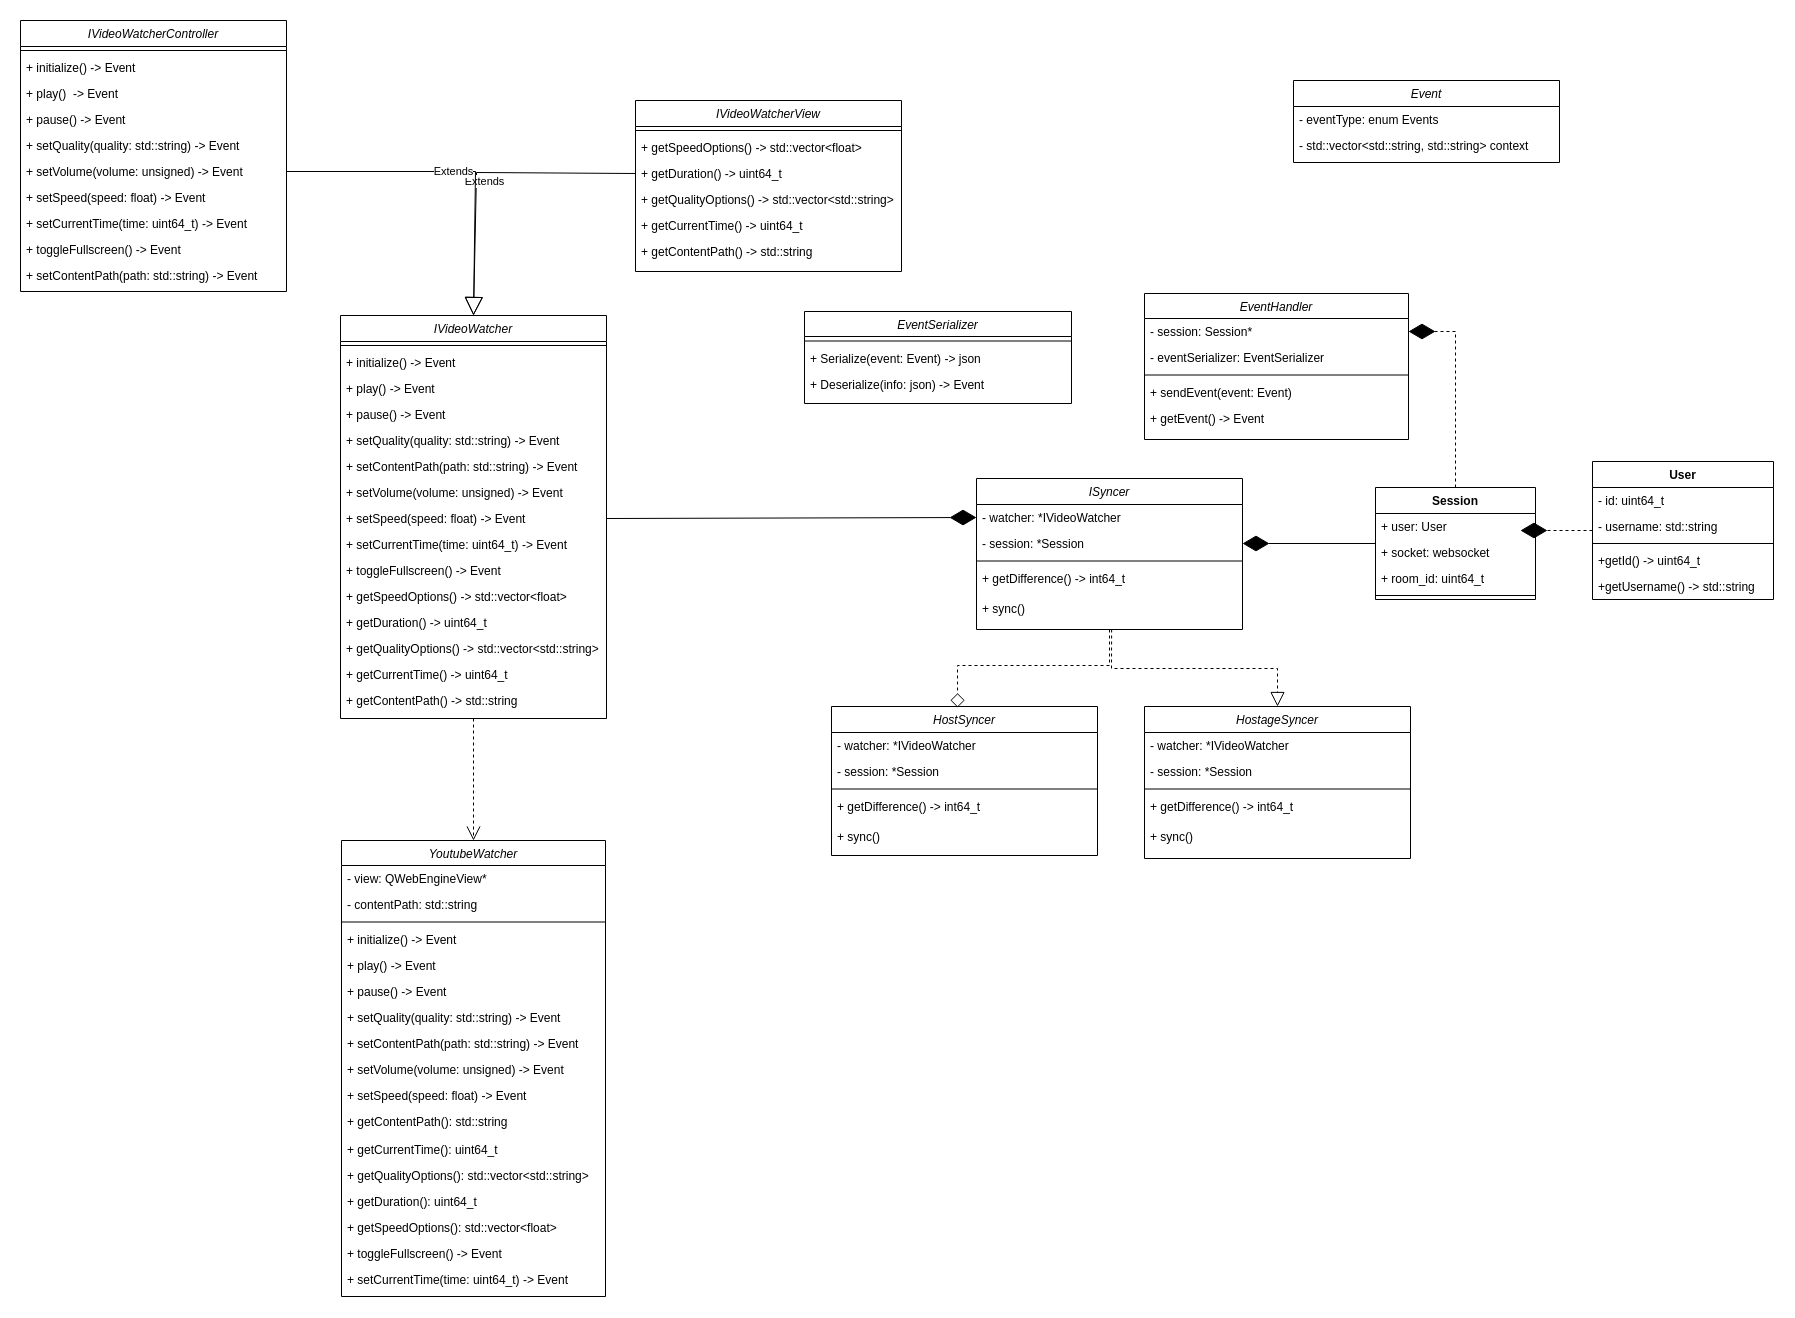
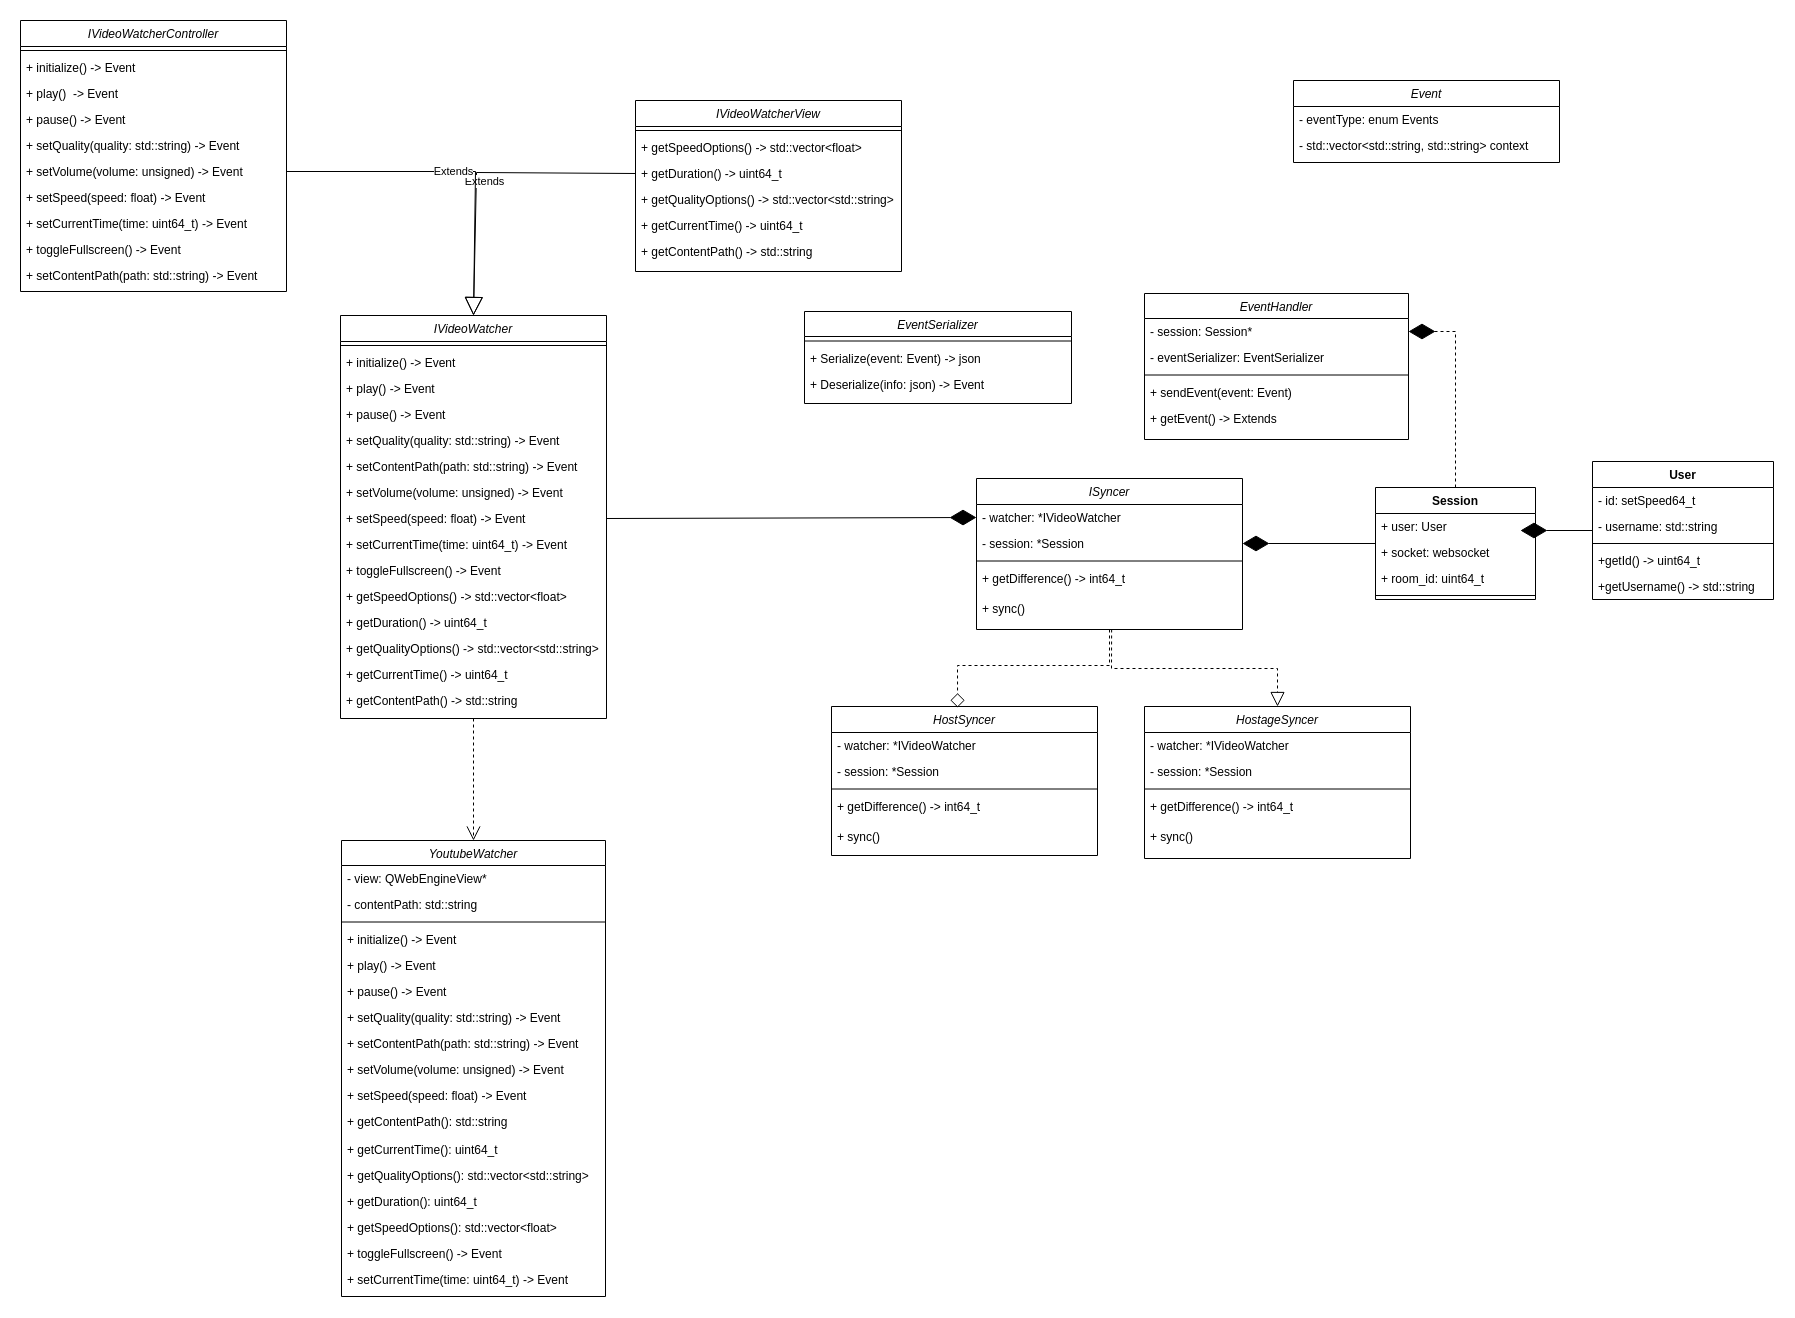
node "+ getEvent() -> Event": label "+ getEvent() -> Event" -> "+ getEvent() -> Extends"
node "- id: uint64_t": label "- id: uint64_t" -> "- id: setSpeed64_t"
edge "User" -> "+ user: User": style dashed -> solid
